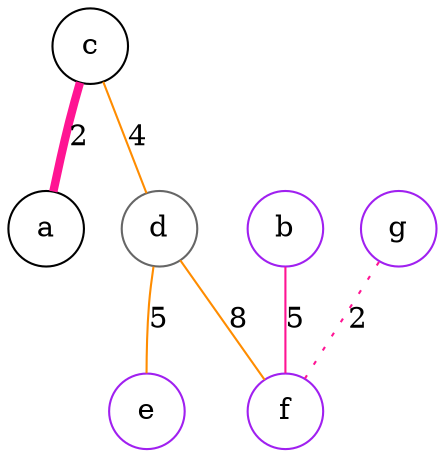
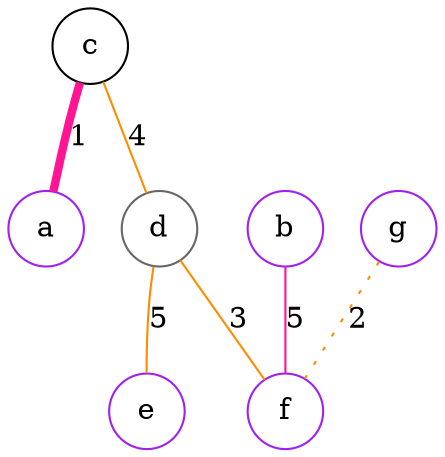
edge "c" -- "a": label "2" -> "1"
node "a": color black -> purple
edge "d" -- "f": label "8" -> "3"
edge "g" -- "f": color deeppink -> darkorange
